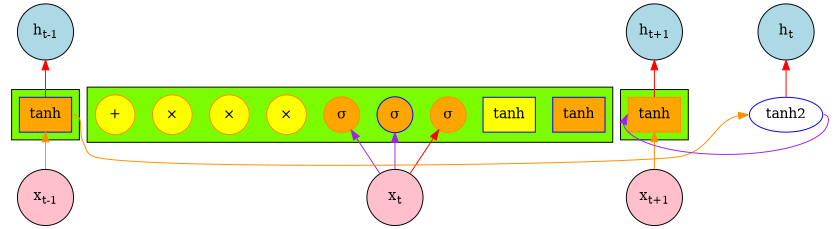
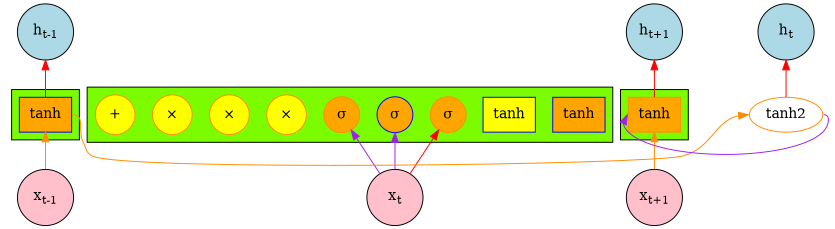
node "tanh2": color blue -> darkorange
